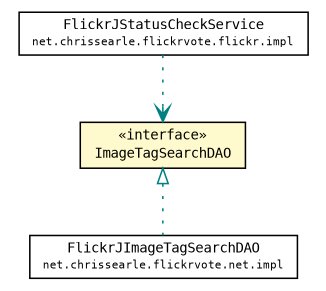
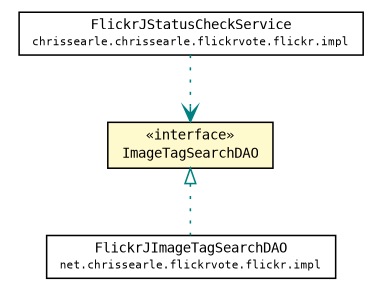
node "FlickrJStatusCheckService": text "net.chrissearle.flickrvote.flickr.impl" -> "chrissearle.chrissearle.flickrvote.flickr.impl"
node "FlickrJImageTagSearchDAO": text "net.chrissearle.flickrvote.net.impl" -> "net.chrissearle.flickrvote.flickr.impl"
